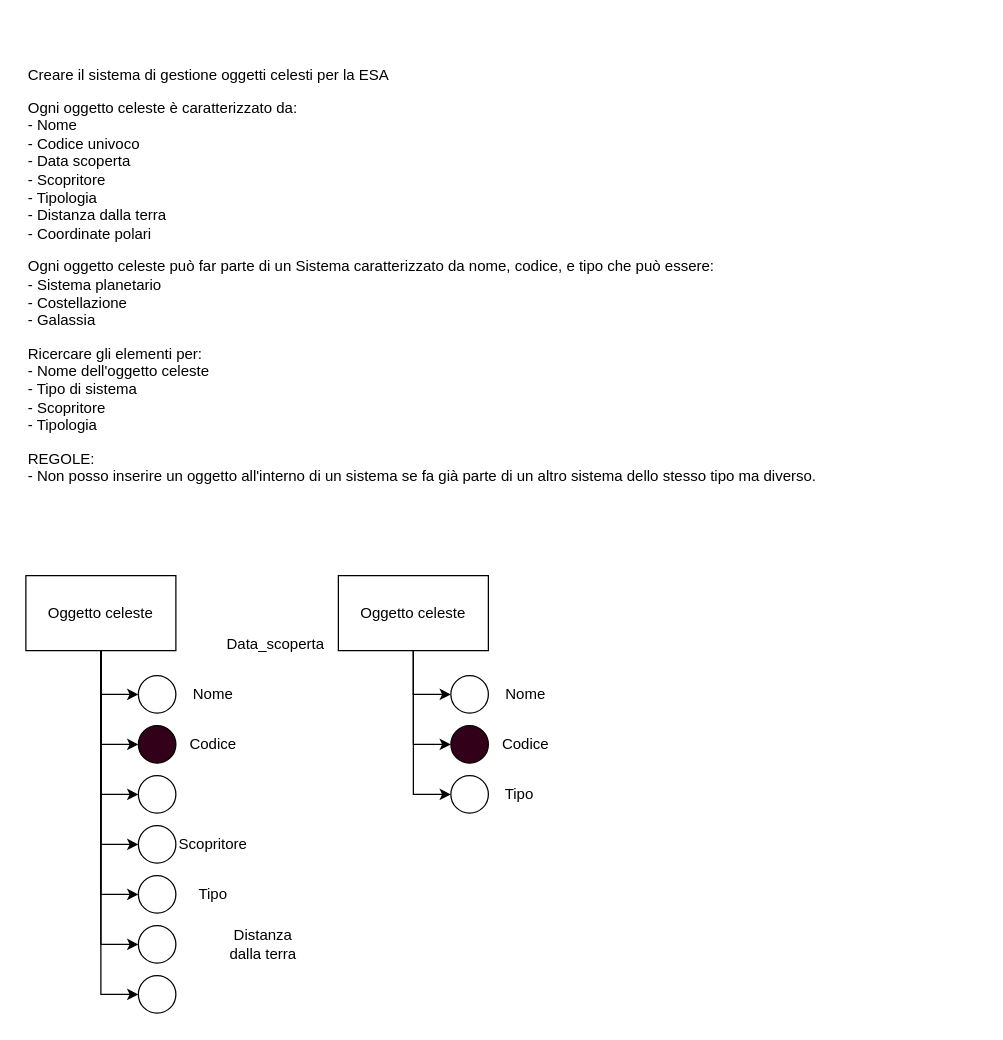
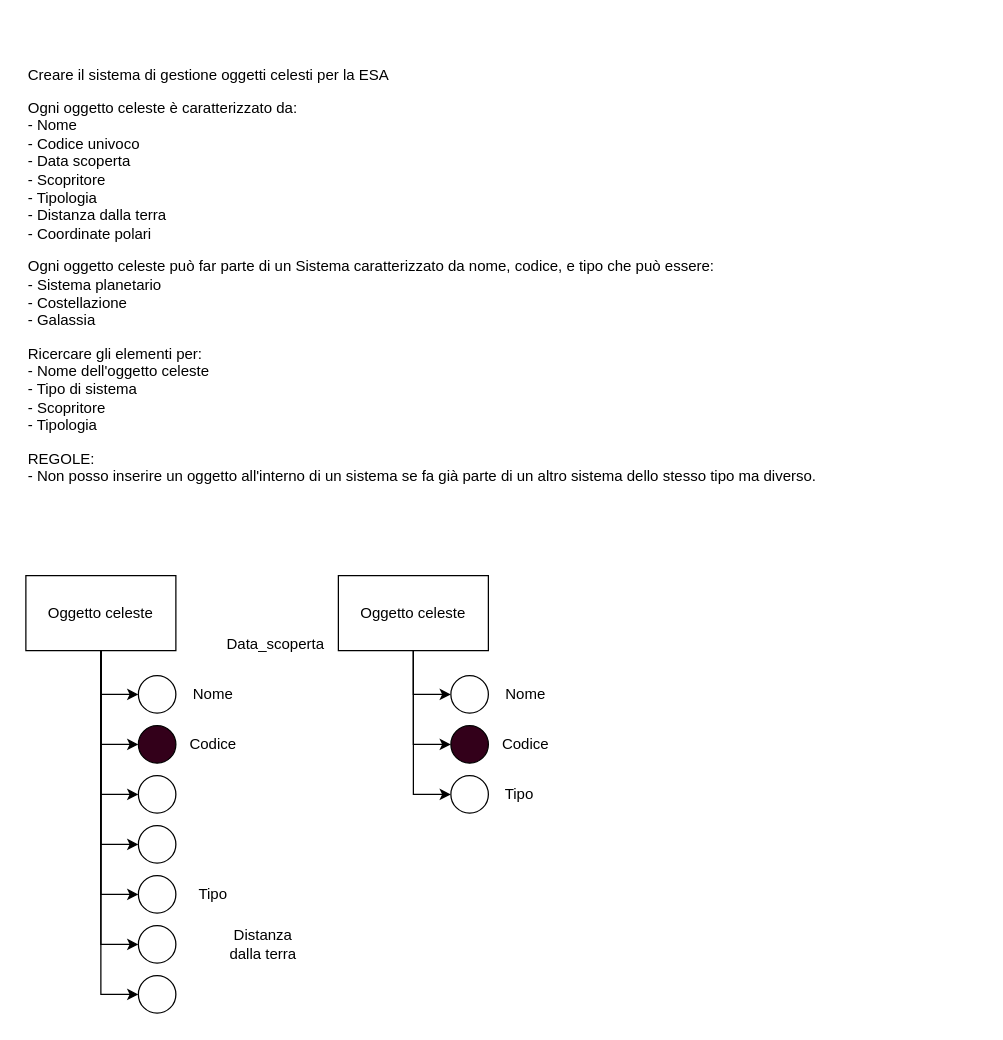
node "Scopritore": removed
